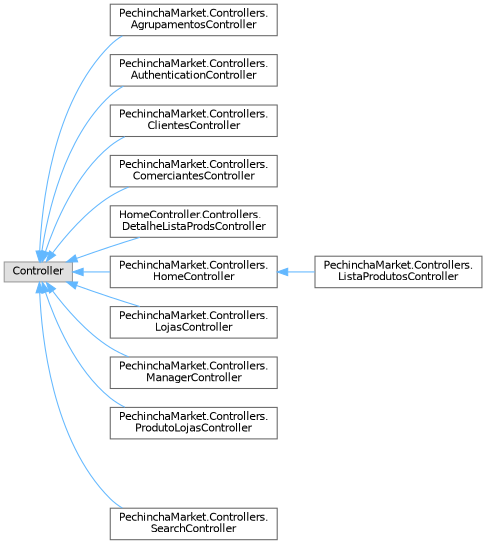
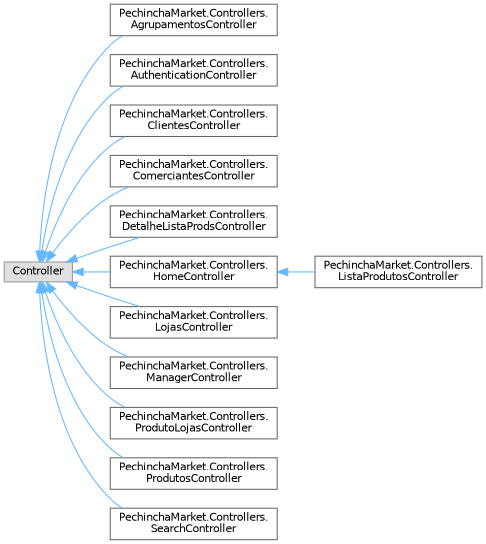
node "HomeController.Controllers. DetalheListaProdsController": label "HomeController.Controllers. DetalheListaProdsController" -> "PechinchaMarket.Controllers. DetalheListaProdsController"
node "PechinchaMarket.Controllers. ProdutosController": added
